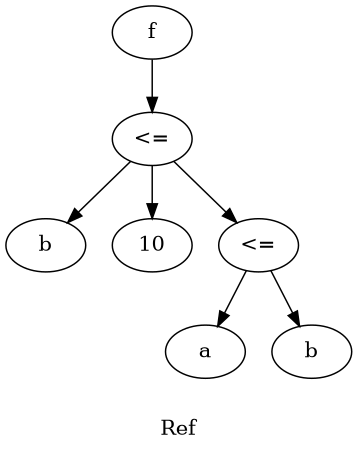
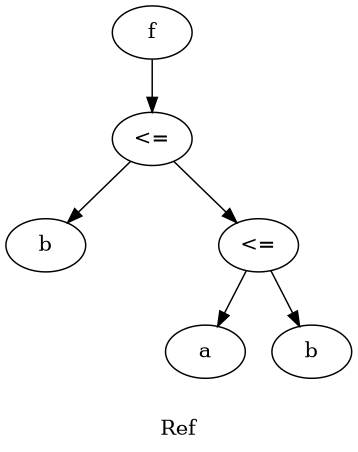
node "10": removed
